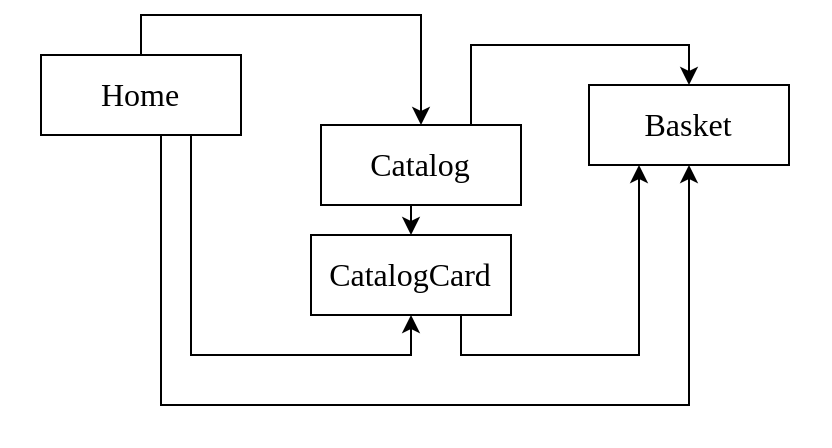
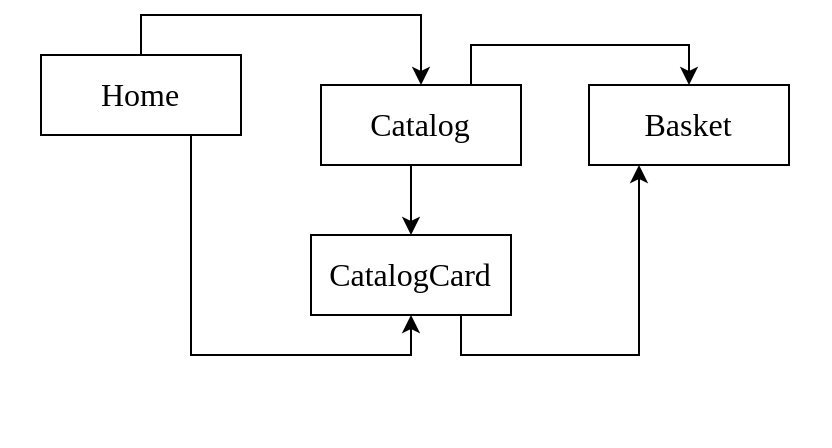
node "Catalog": moved (421, 165) -> (421, 125)
edge "Home" -> "Basket": removed
